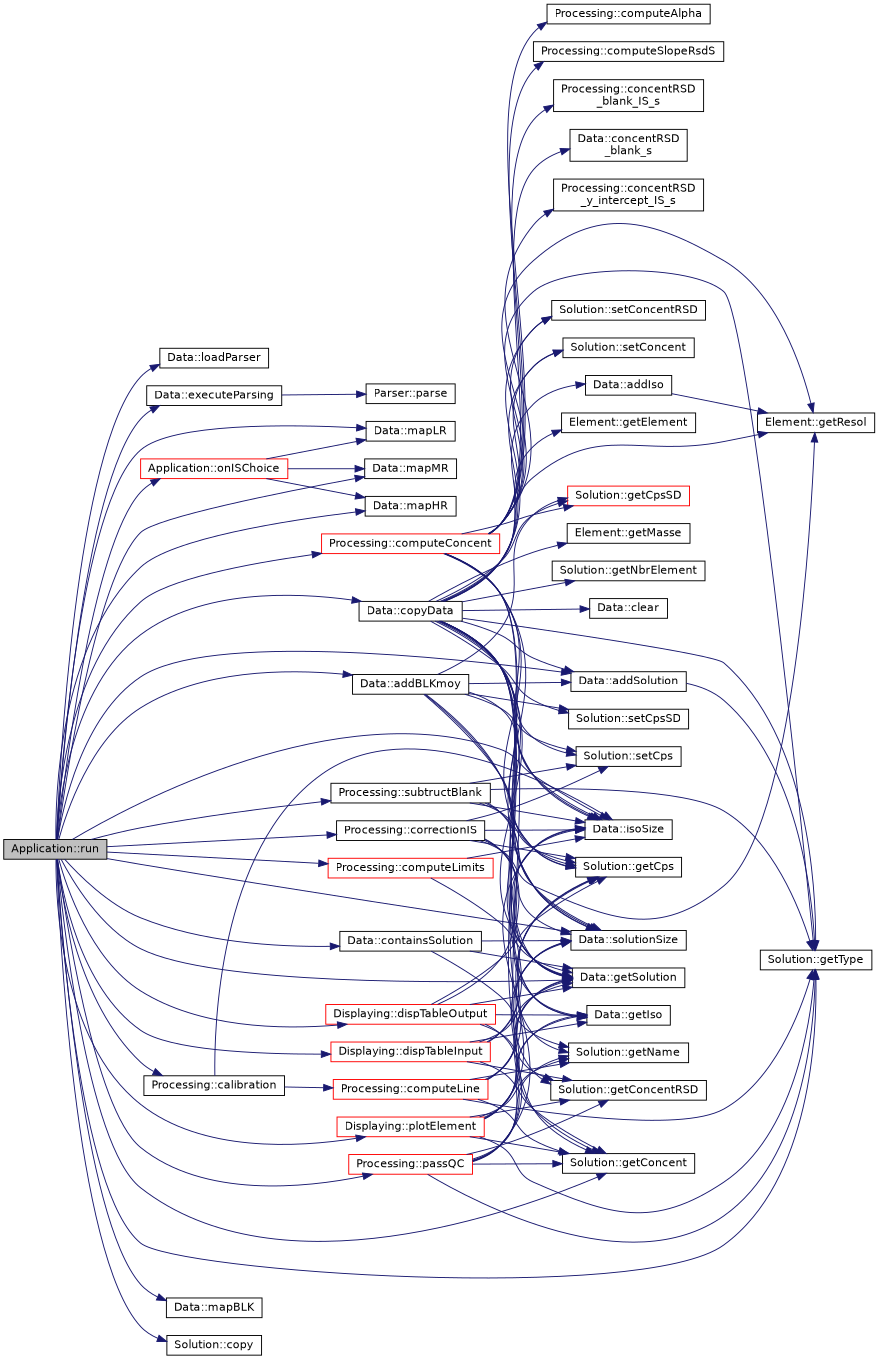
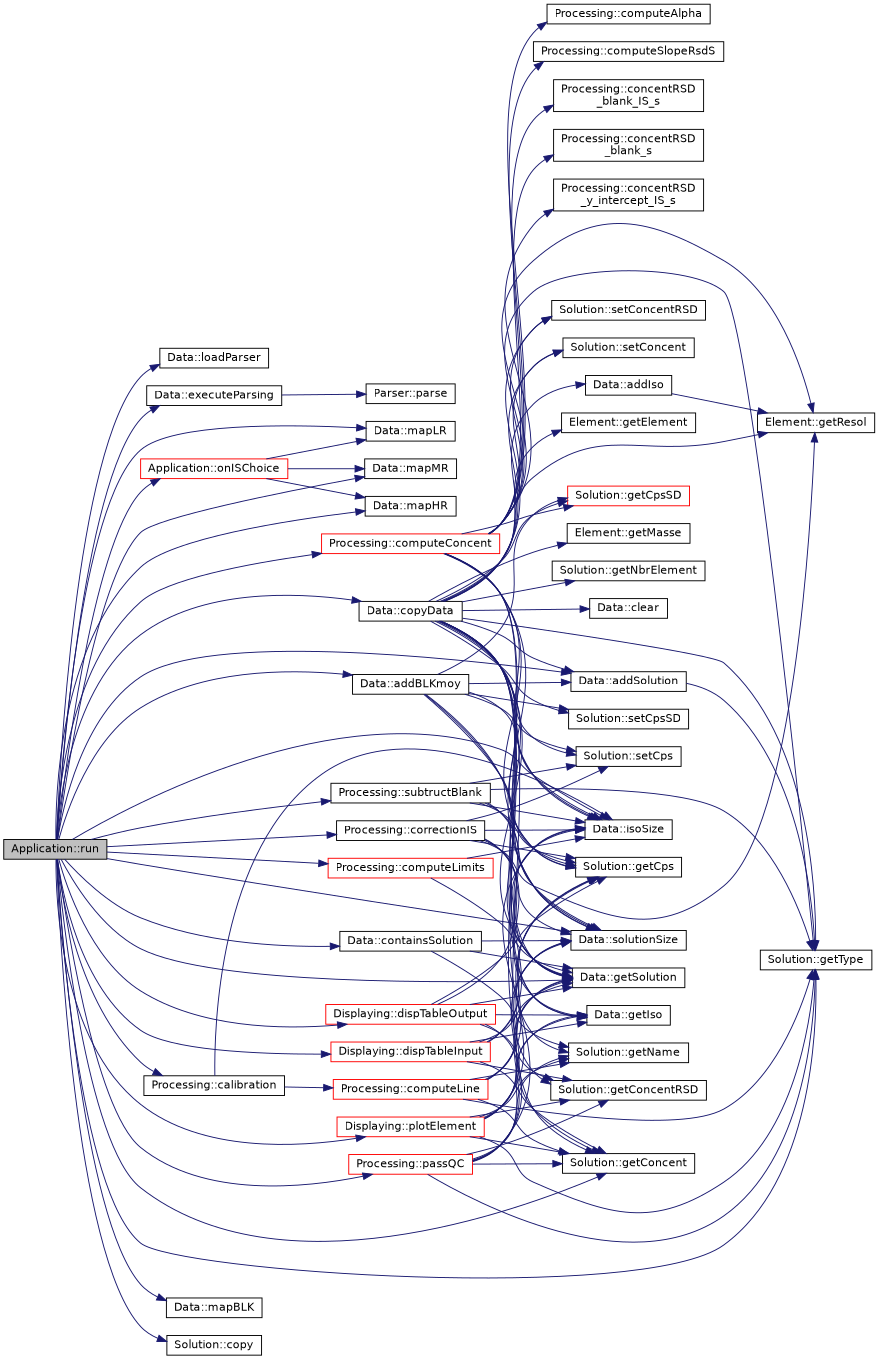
node "Data::concentRSD _blank_s": label "Data::concentRSD _blank_s" -> "Processing::concentRSD _blank_s"
